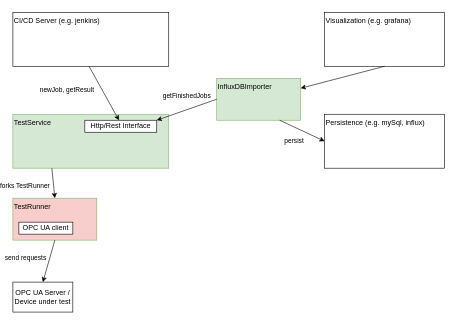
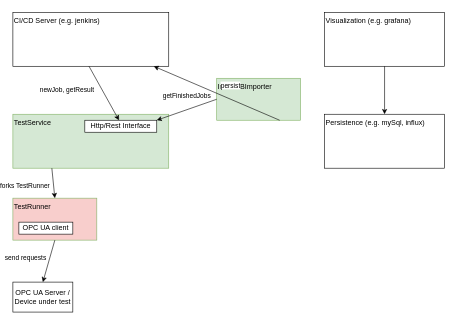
edge "Visualization (e.g. grafana)" -> "InfluxDBImporter": now "Visualization (e.g. grafana)" -> "Persistence (e.g. mySql, influx)"
edge "InfluxDBImporter" -> "Persistence (e.g. mySql, influx)": now "InfluxDBImporter" -> "CI/CD Server (e.g. jenkins)"
